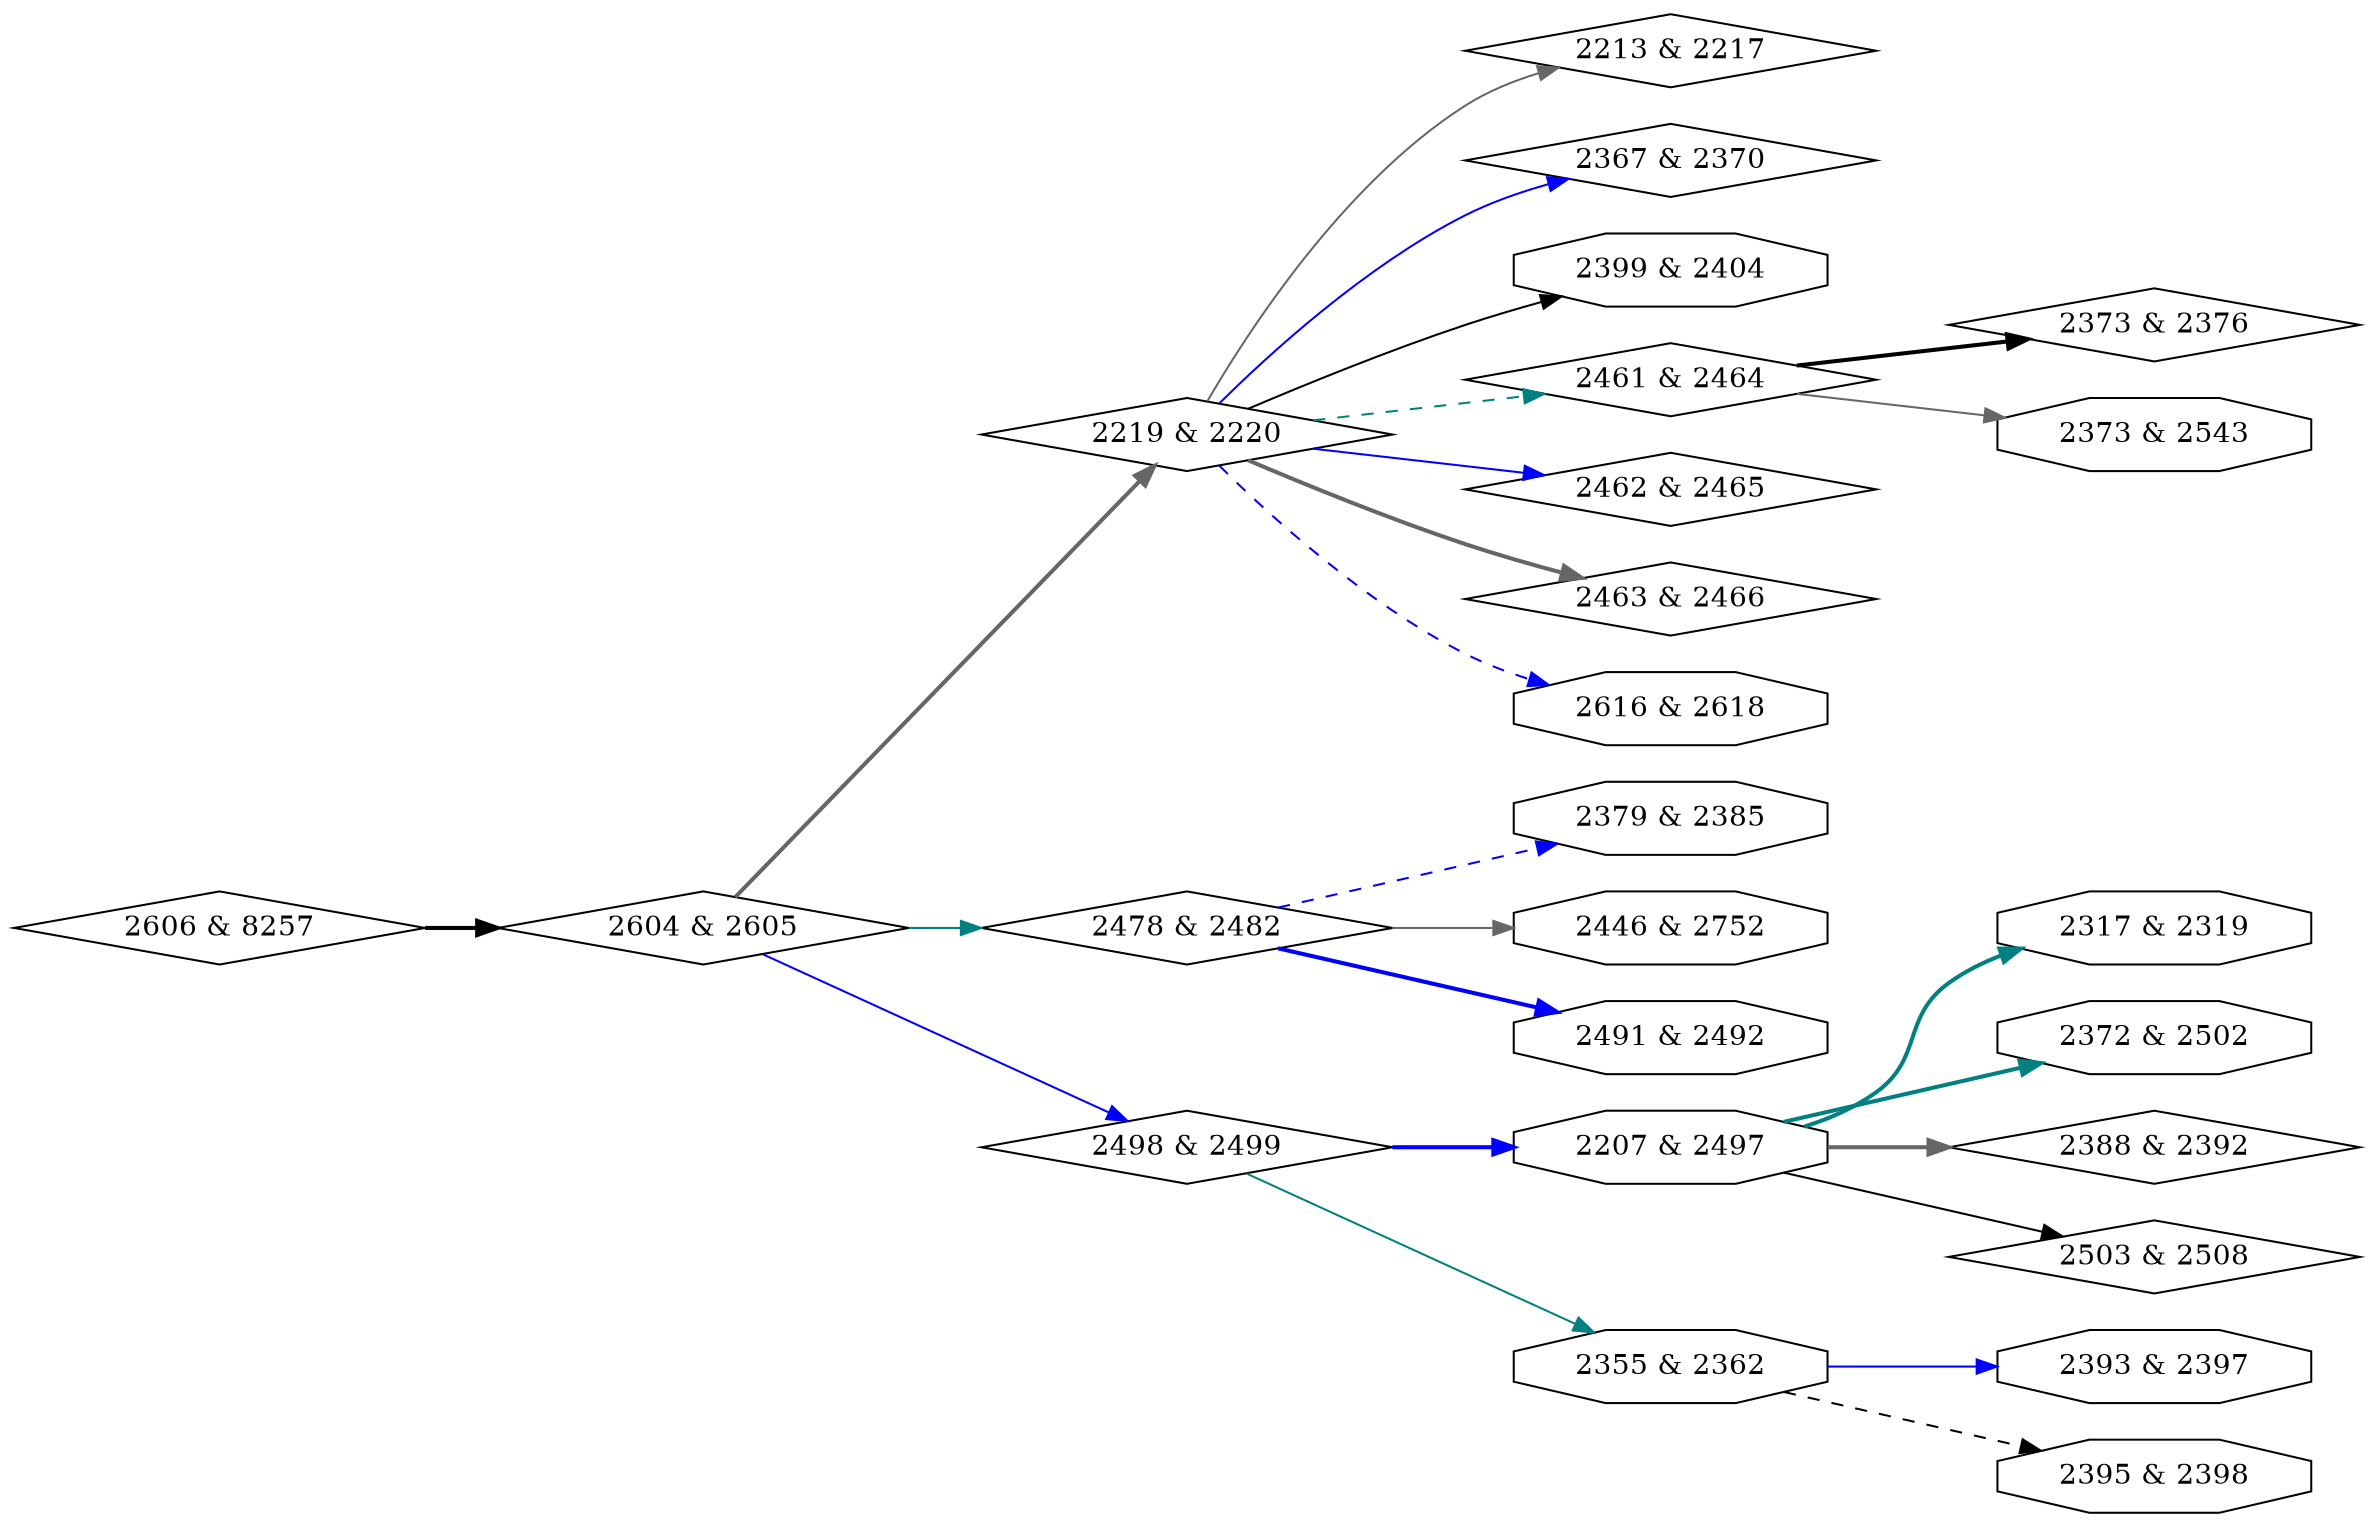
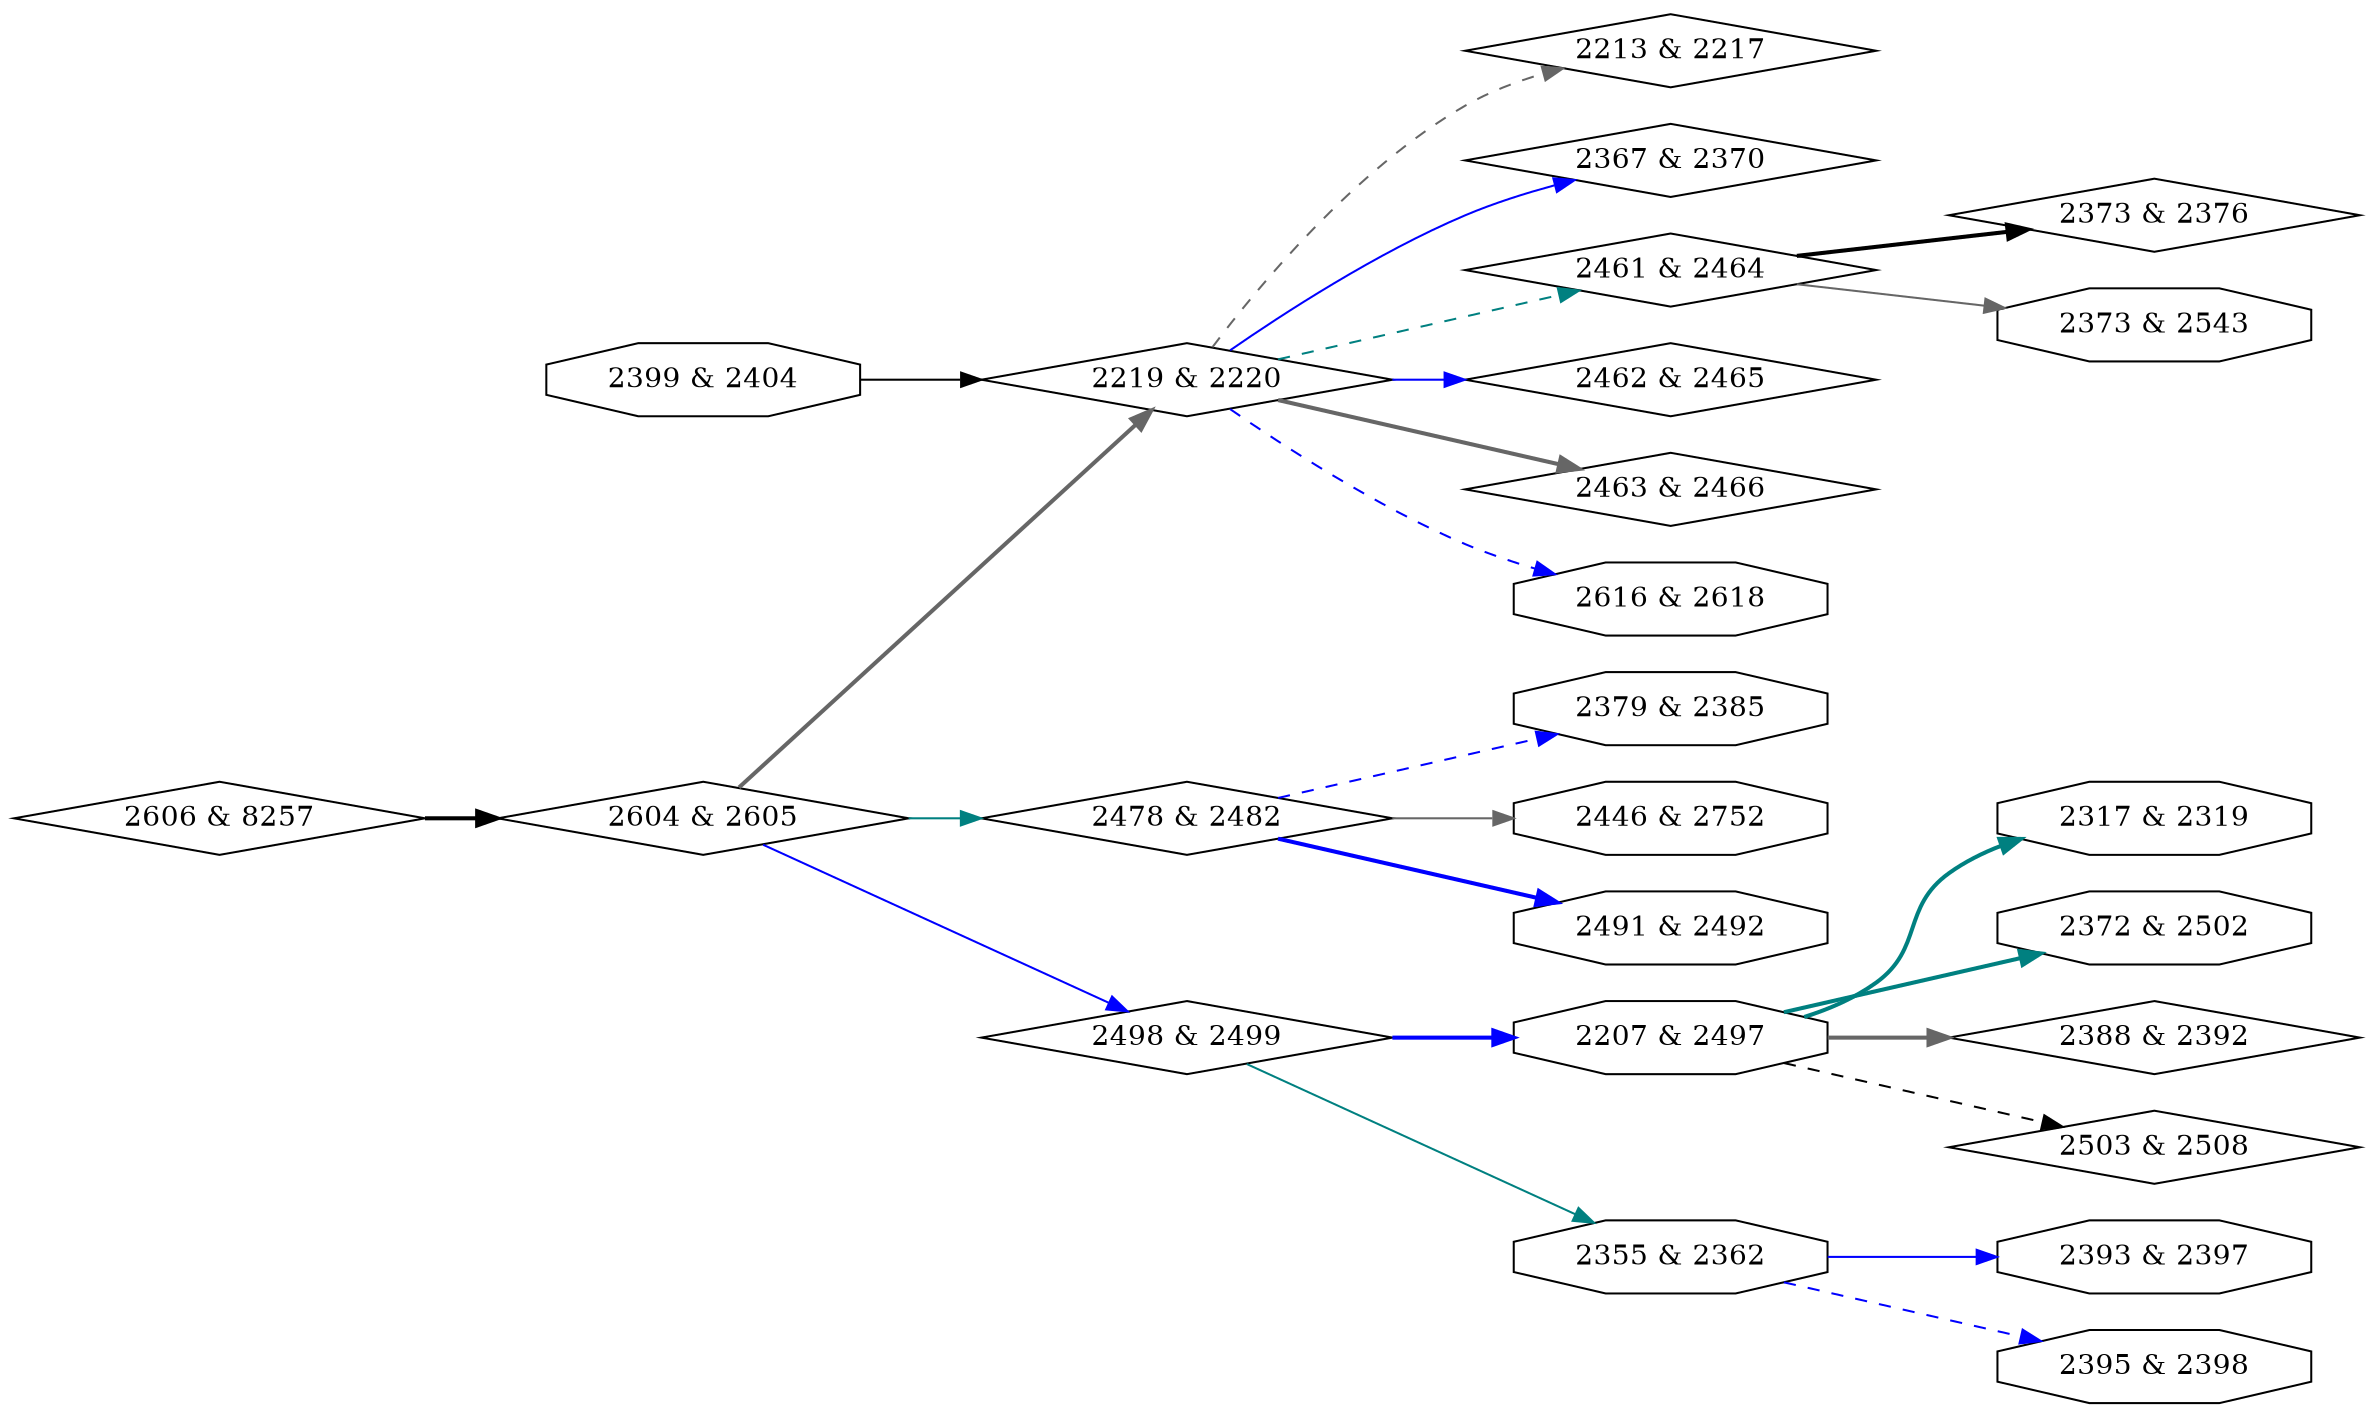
edge "2219 & 2220" -> "2213 & 2217": style solid -> dashed
edge "2219 & 2220" -> "2399 & 2404": reversed
edge "2207 & 2497" -> "2503 & 2508": style solid -> dashed
edge "2355 & 2362" -> "2395 & 2398": color black -> blue
